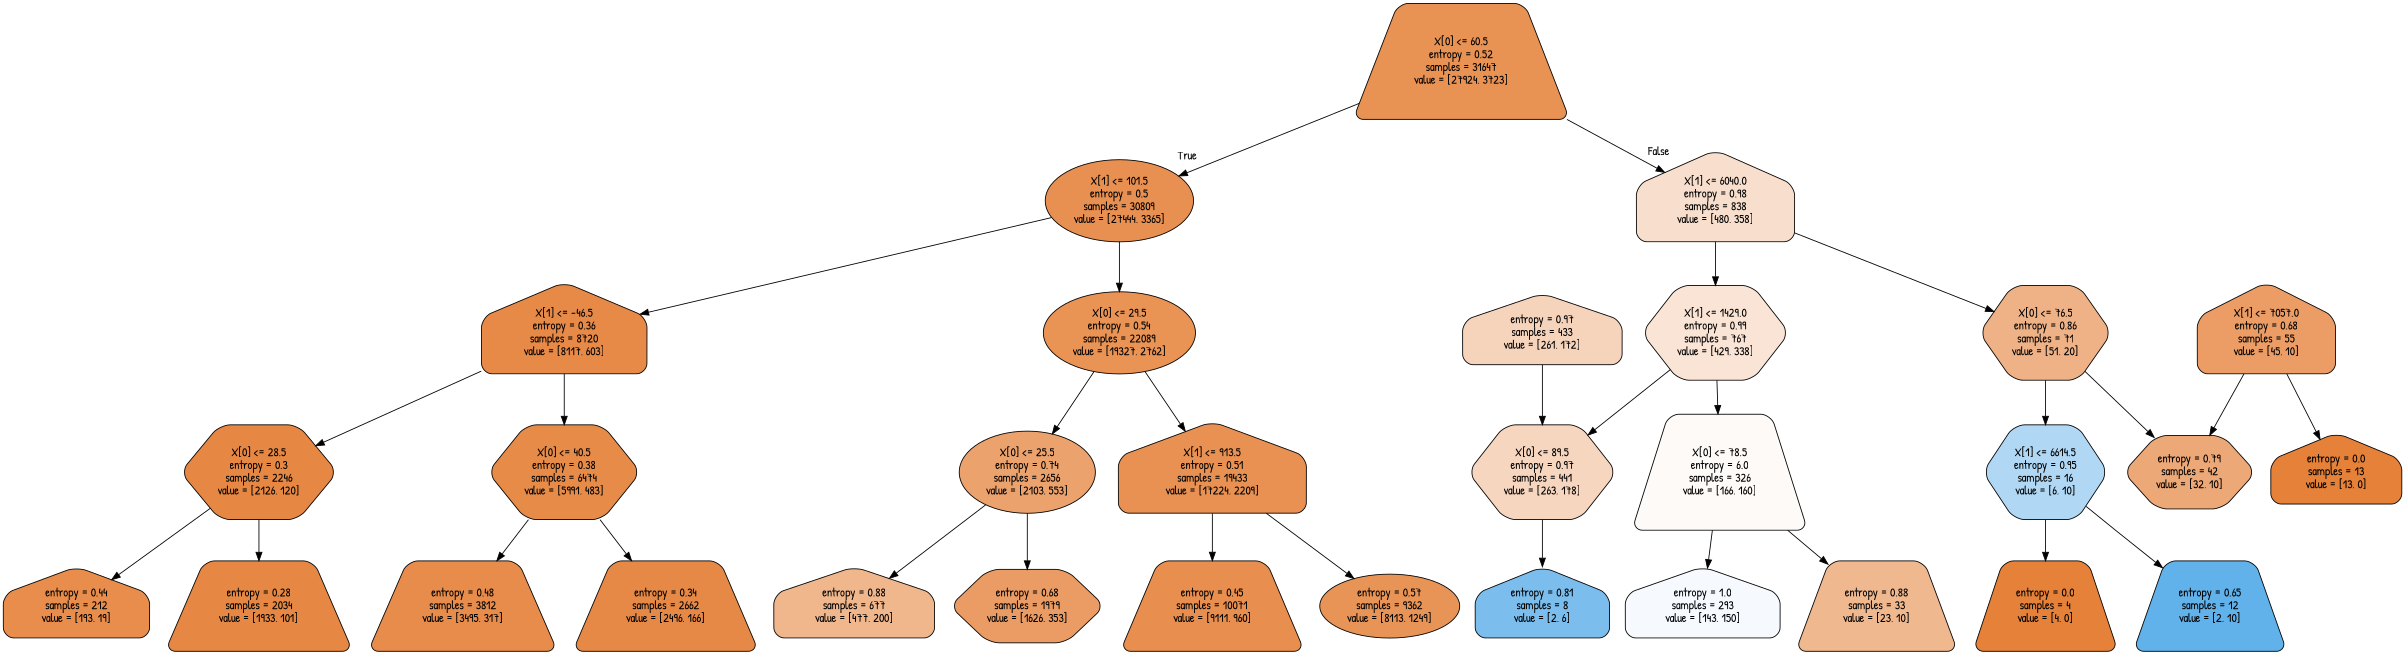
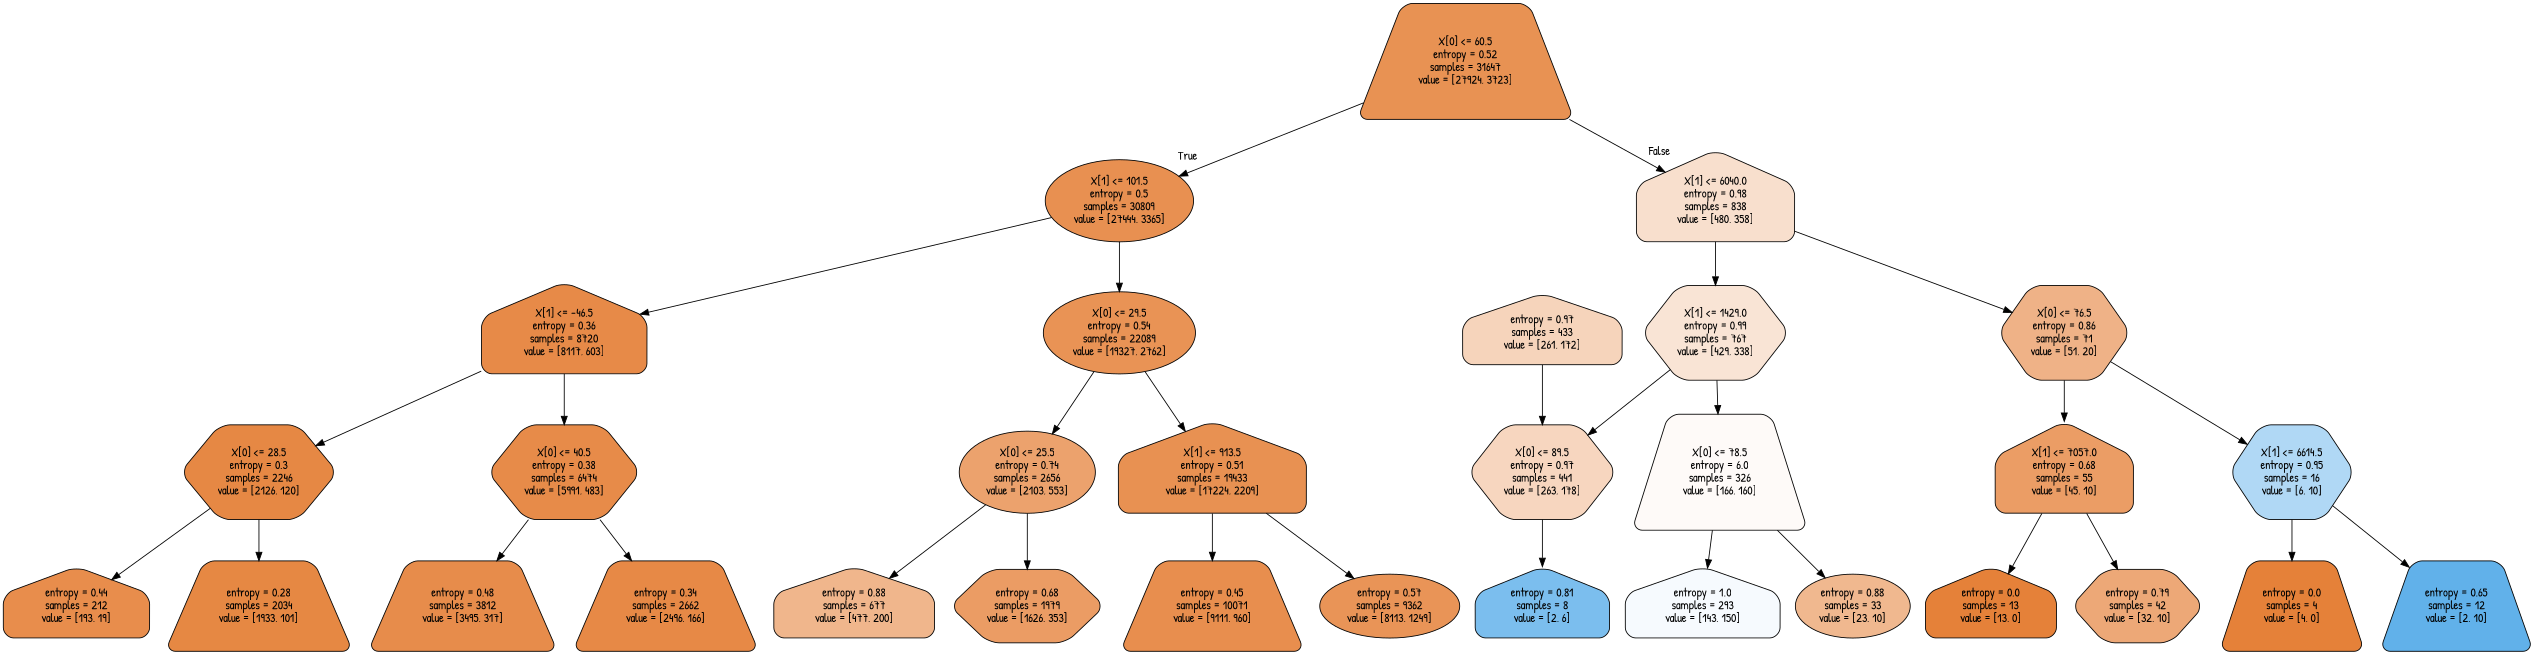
edge "X[0] <= 76.5 entropy = 0.86 samples = 71 value = [51, 20]" -> "entropy = 0.79 samples = 42 value = [32, 10]": now "X[0] <= 76.5 entropy = 0.86 samples = 71 value = [51, 20]" -> "X[1] <= 7057.0 entropy = 0.68 samples = 55 value = [45, 10]"
node "entropy = 0.88 samples = 33 value = [23, 10]": shape trapezium -> ellipse
